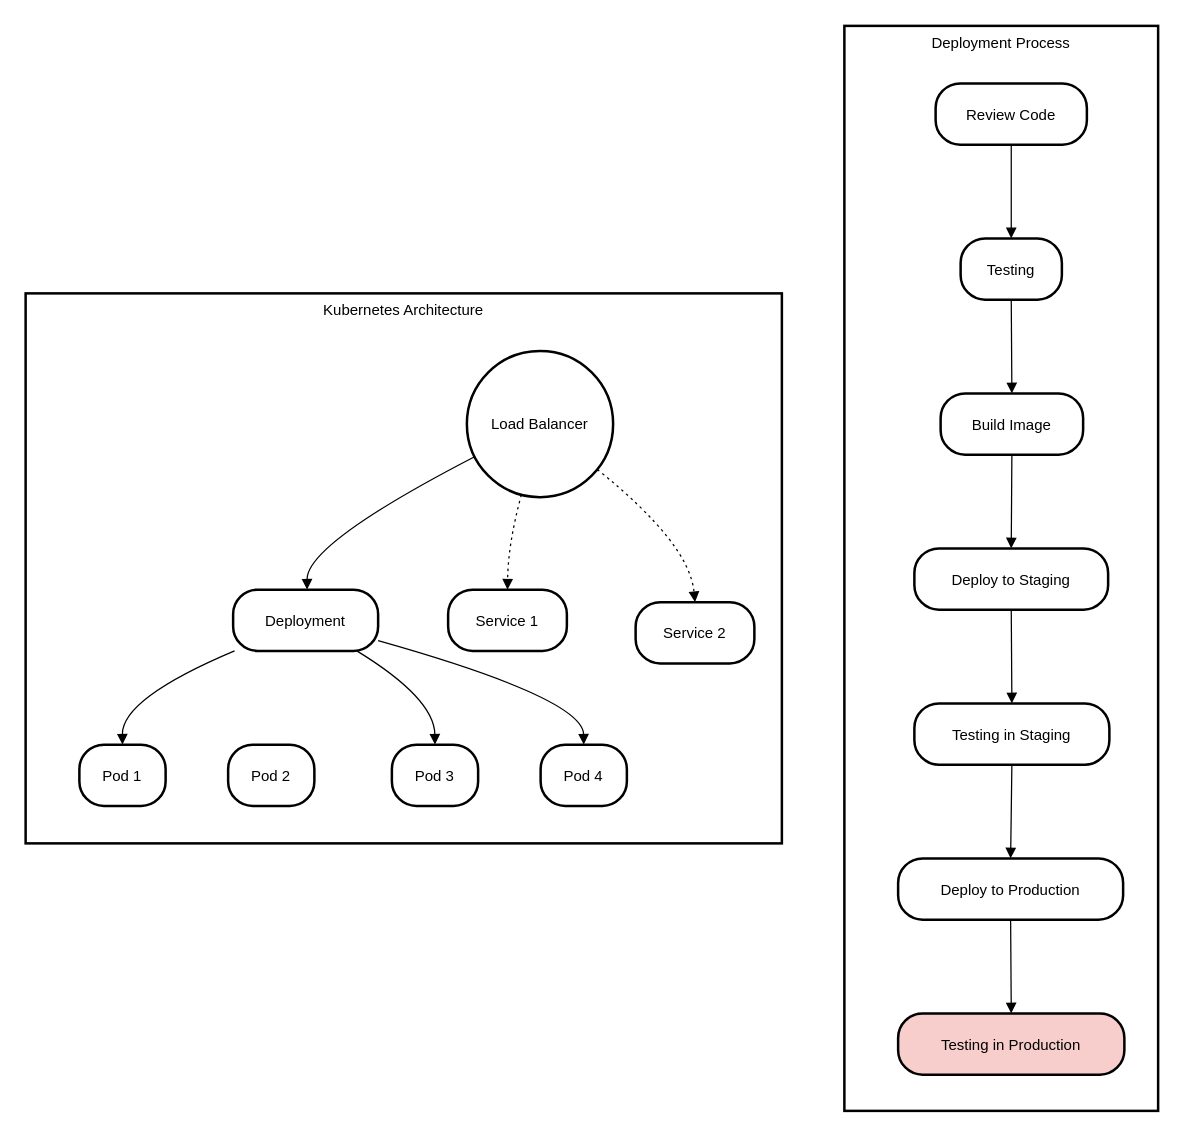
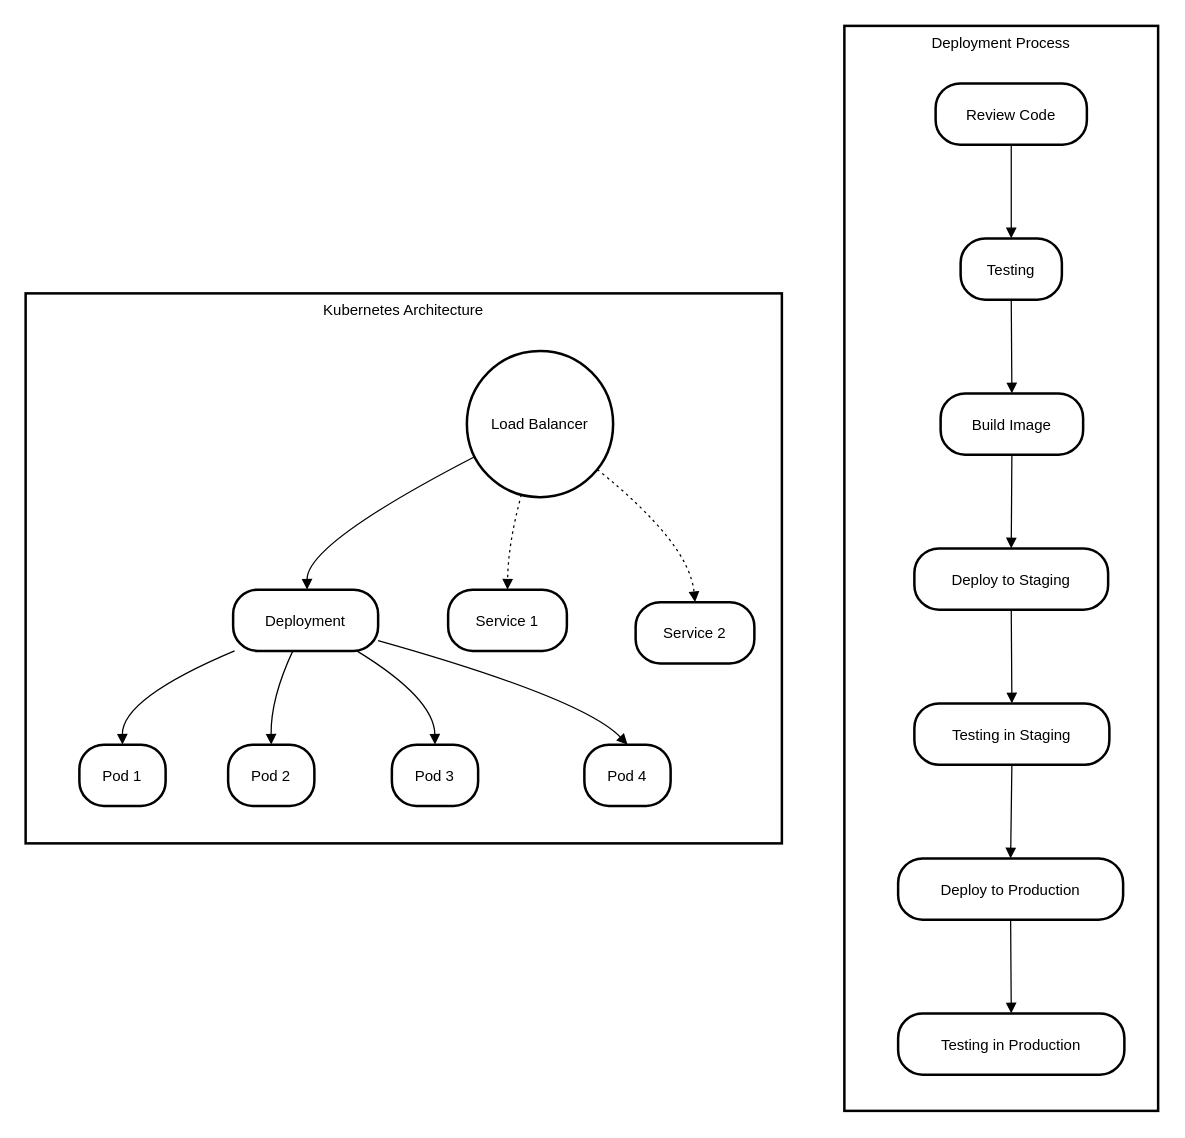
edge "Deployment" -> "Pod 2": added
node "Pod 4": moved (584, 775) -> (628, 775)
node "Testing in Production": fillcolor #f8cecc -> #ffffff
